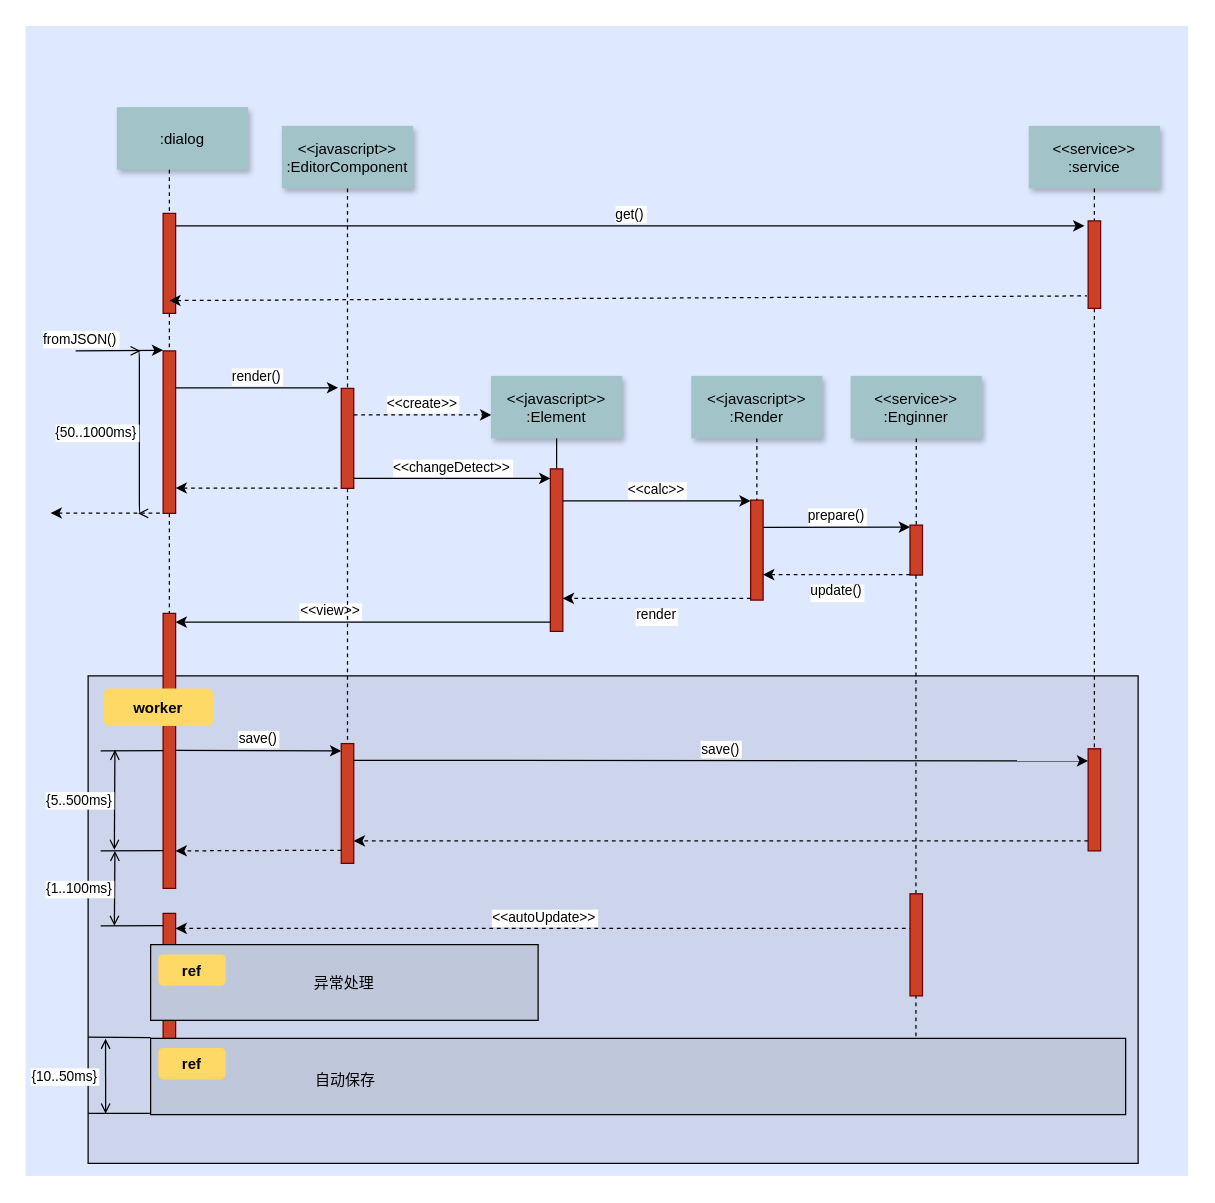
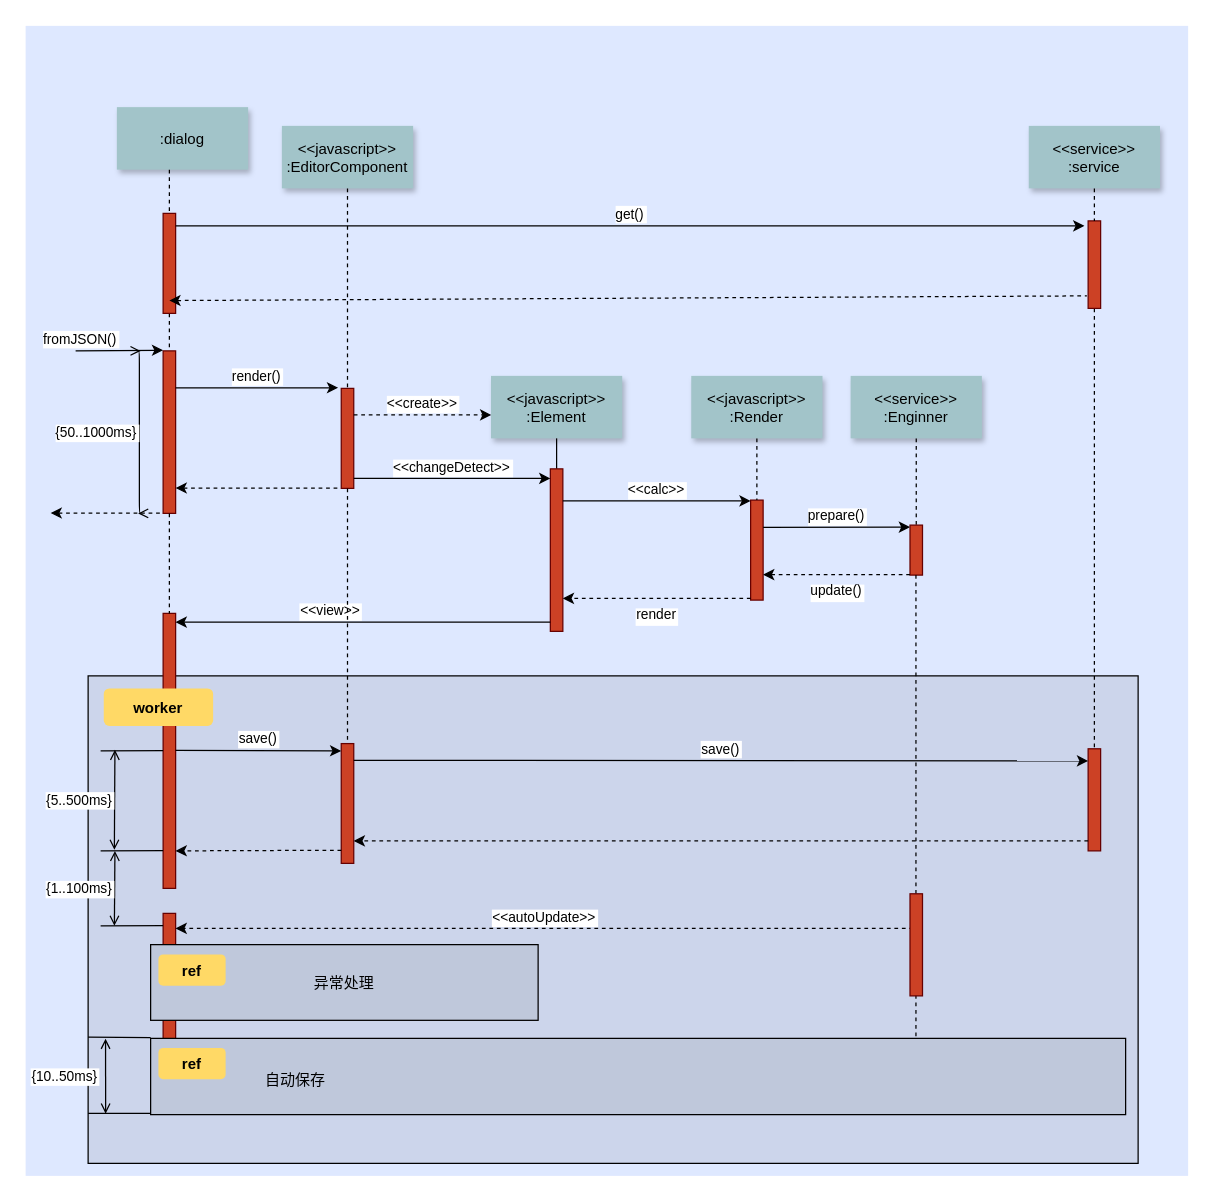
node "自动保存": moved (501, 1079) -> (451, 1079)
